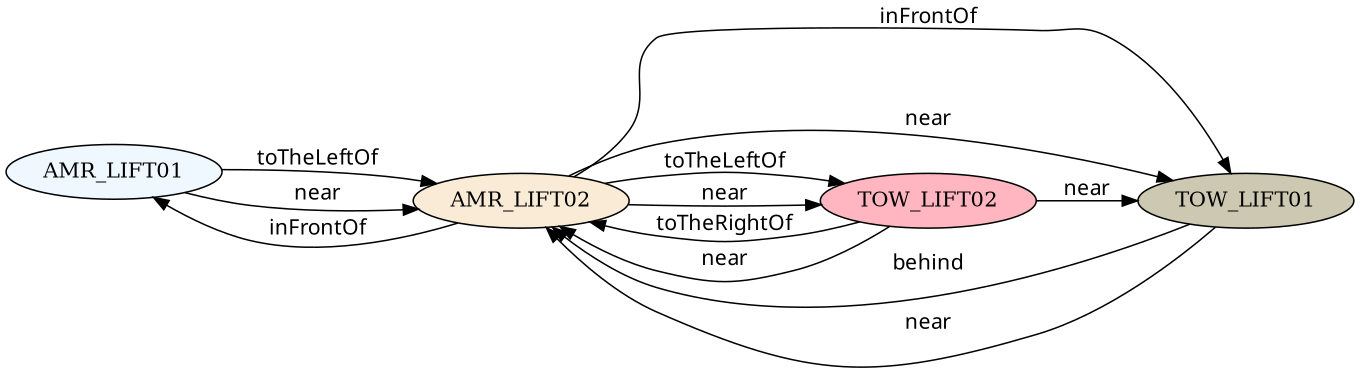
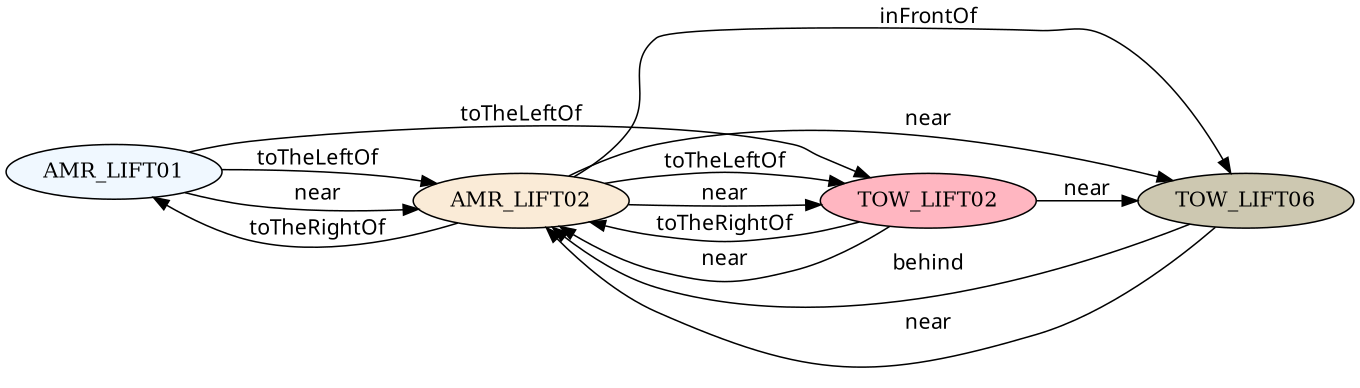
edge "AMR_LIFT01" -> "TOW_LIFT02": added, label "toTheLeftOf"
node "TOW_LIFT01": label "TOW_LIFT01" -> "TOW_LIFT06"
edge "AMR_LIFT02" -> "AMR_LIFT01": label "inFrontOf" -> "toTheRightOf"
